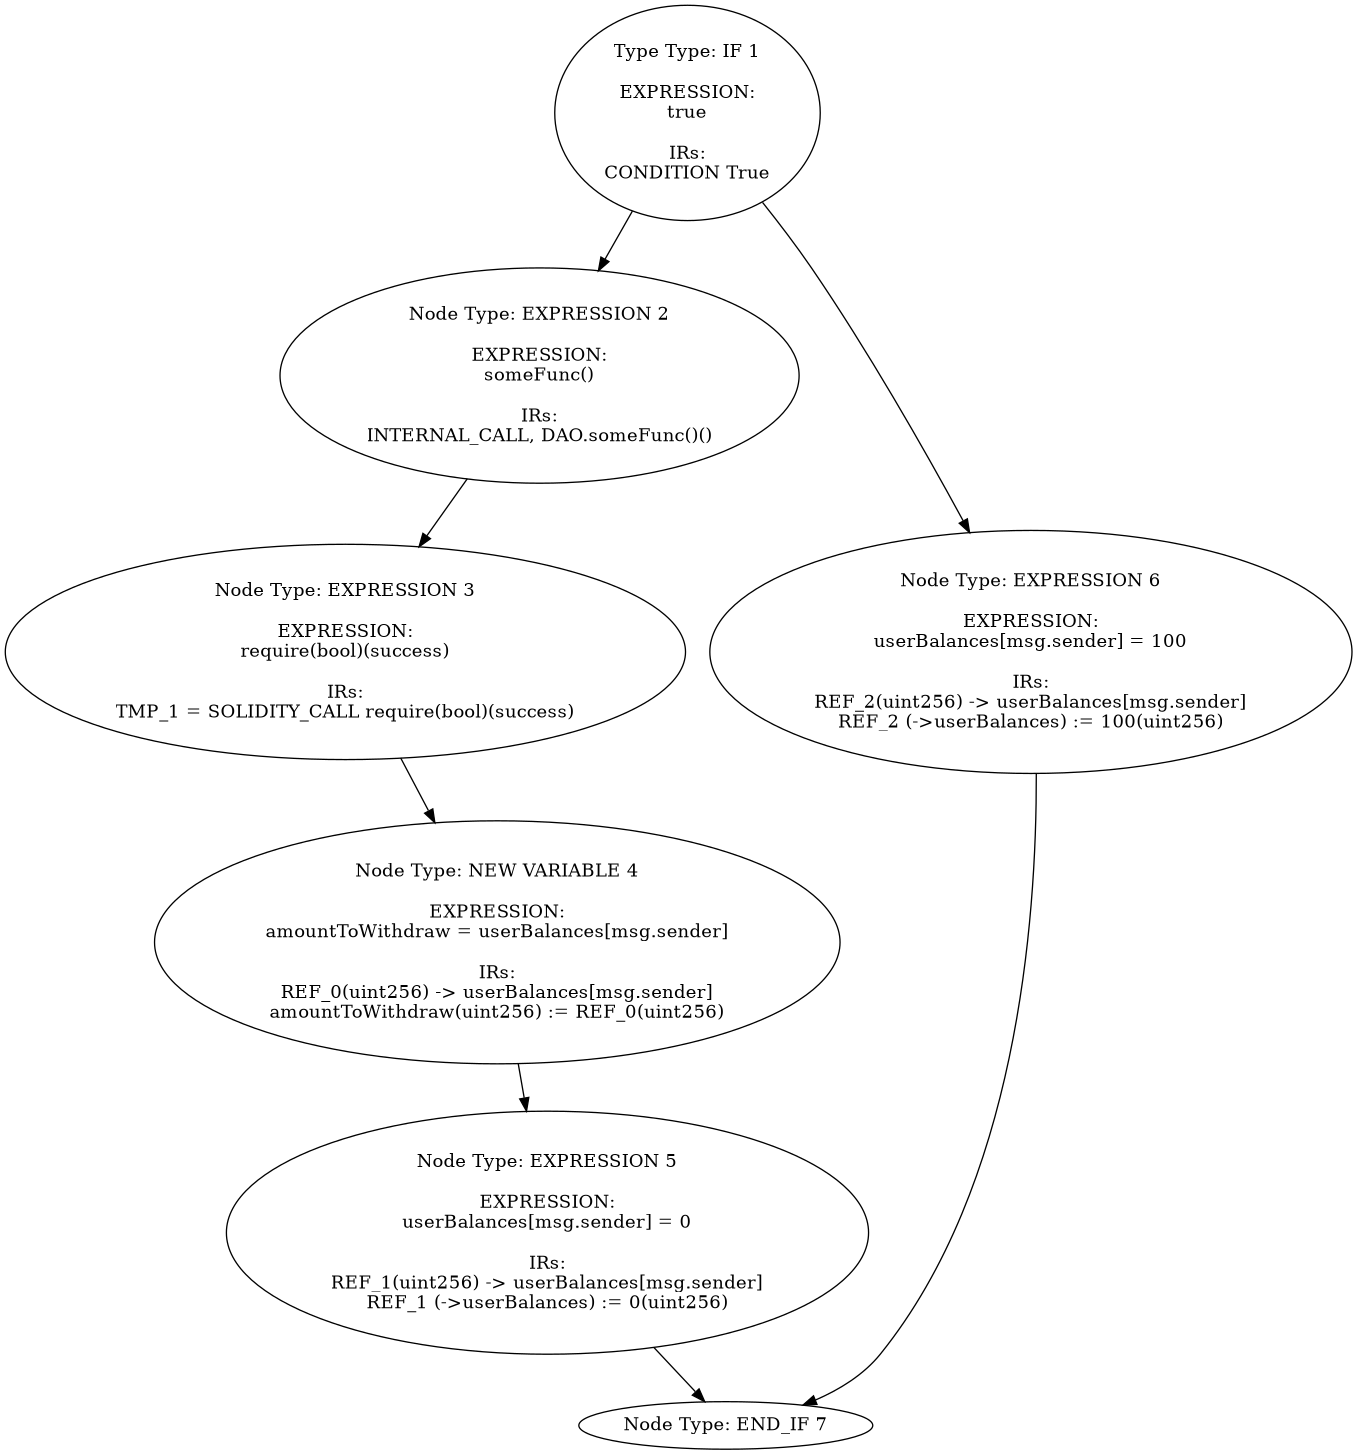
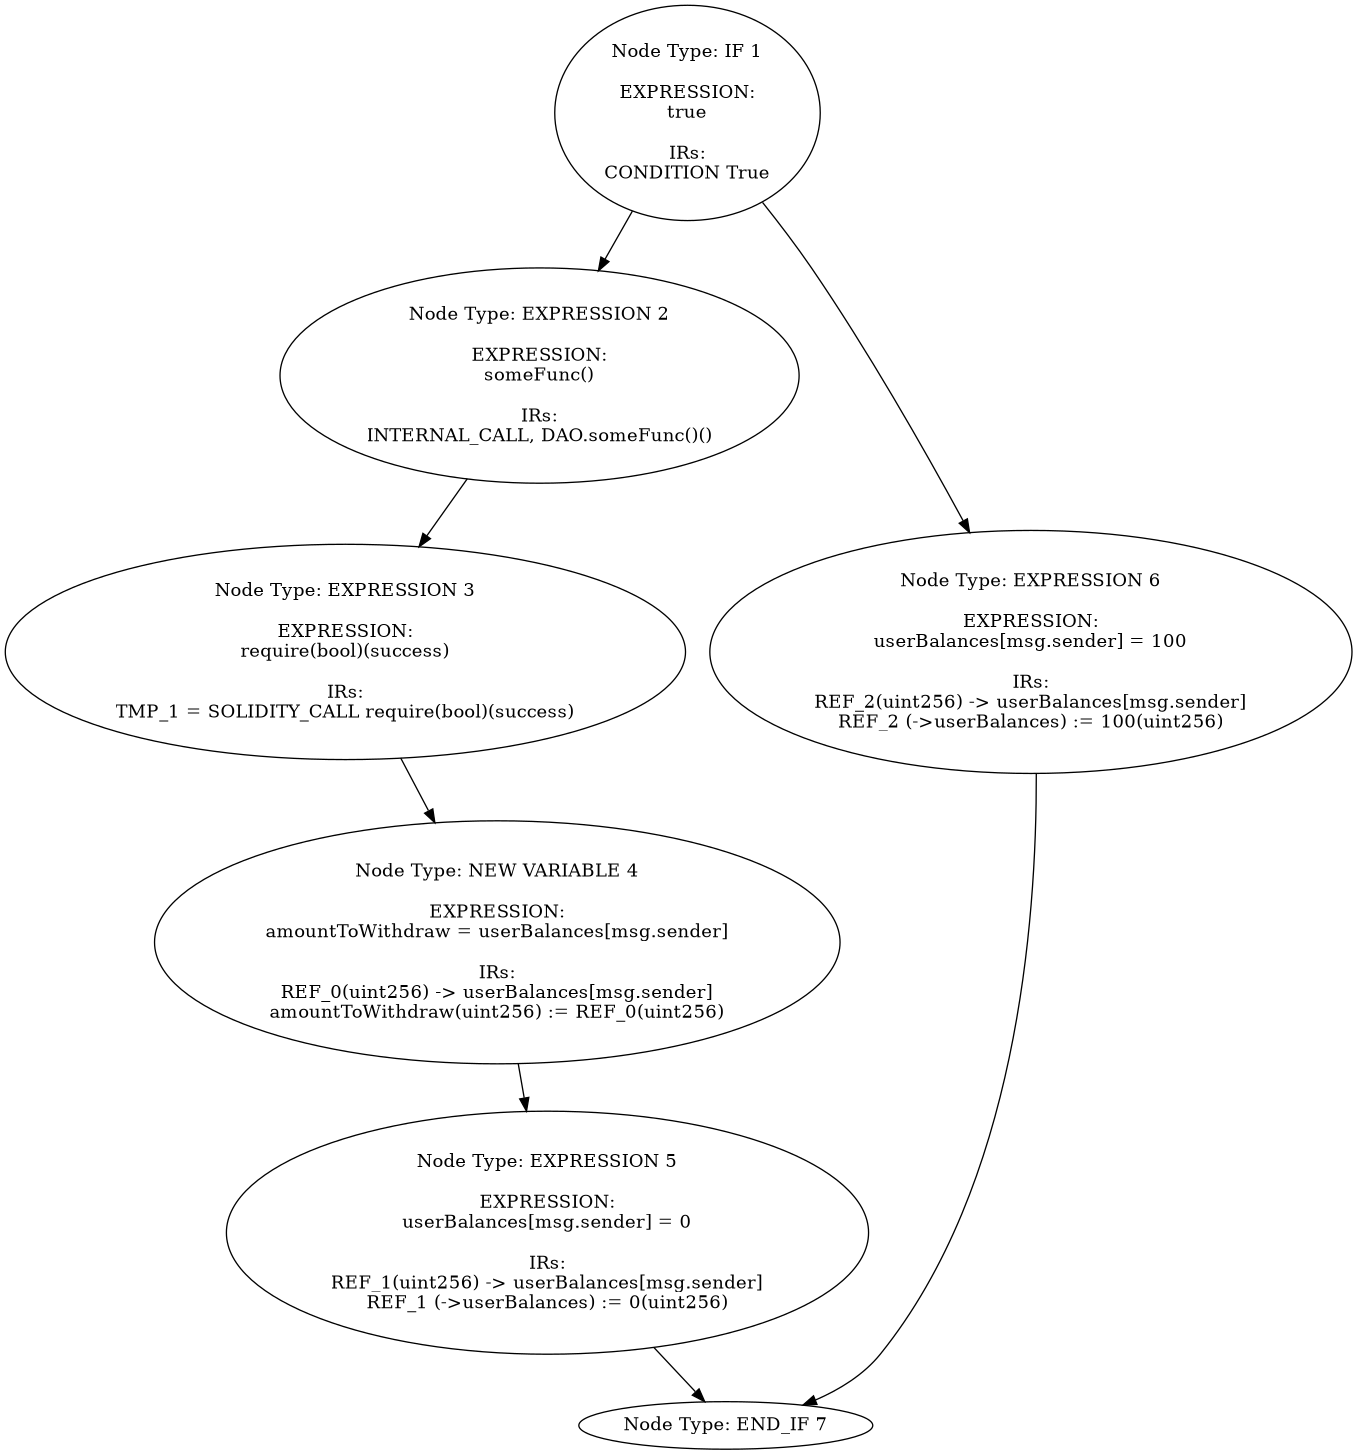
node "Type Type: IF 1 EXPRESSION: true IRs: CONDITION True": label "Type Type: IF 1 EXPRESSION: true IRs: CONDITION True" -> "Node Type: IF 1 EXPRESSION: true IRs: CONDITION True"
